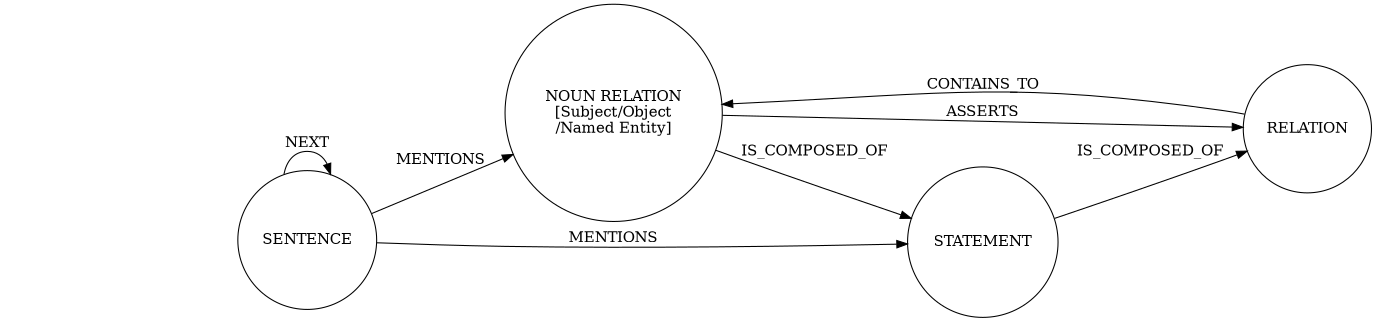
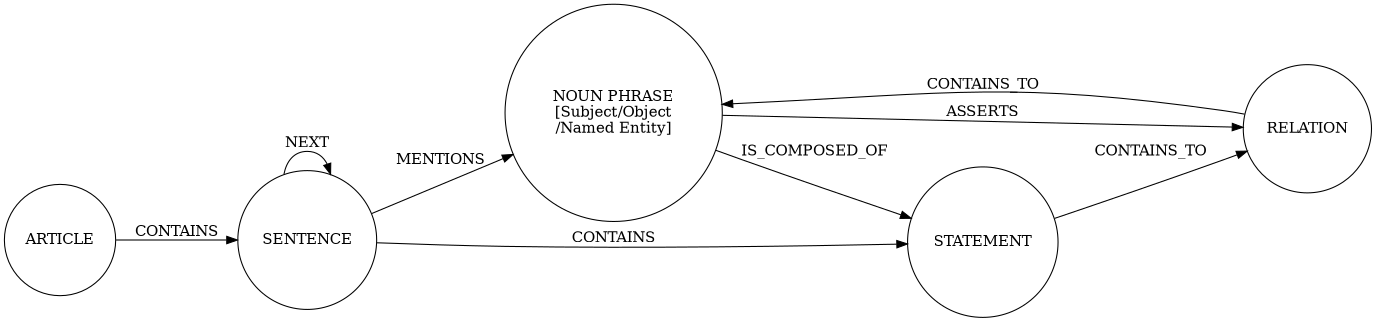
node "NOUN RELATION [Subject/Object /Named Entity]": label "NOUN RELATION [Subject/Object /Named Entity]" -> "NOUN PHRASE [Subject/Object /Named Entity]"
edge "STATEMENT" -> "RELATION": label "IS_COMPOSED_OF" -> "CONTAINS_TO"
edge "SENTENCE" -> "STATEMENT": label "MENTIONS" -> "CONTAINS"
node "ARTICLE": added
